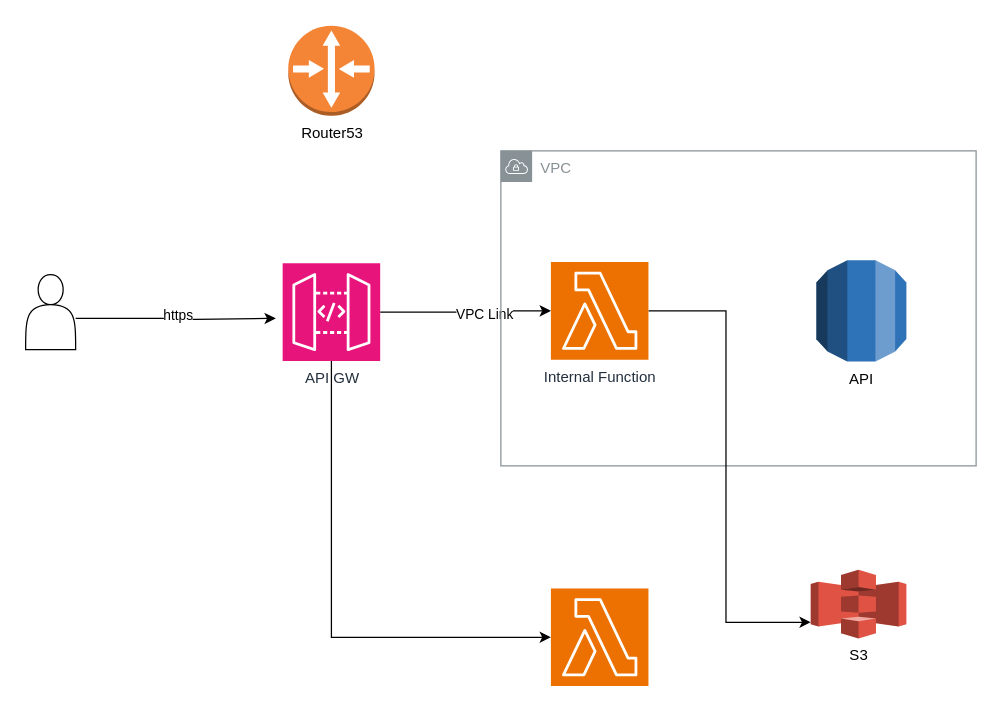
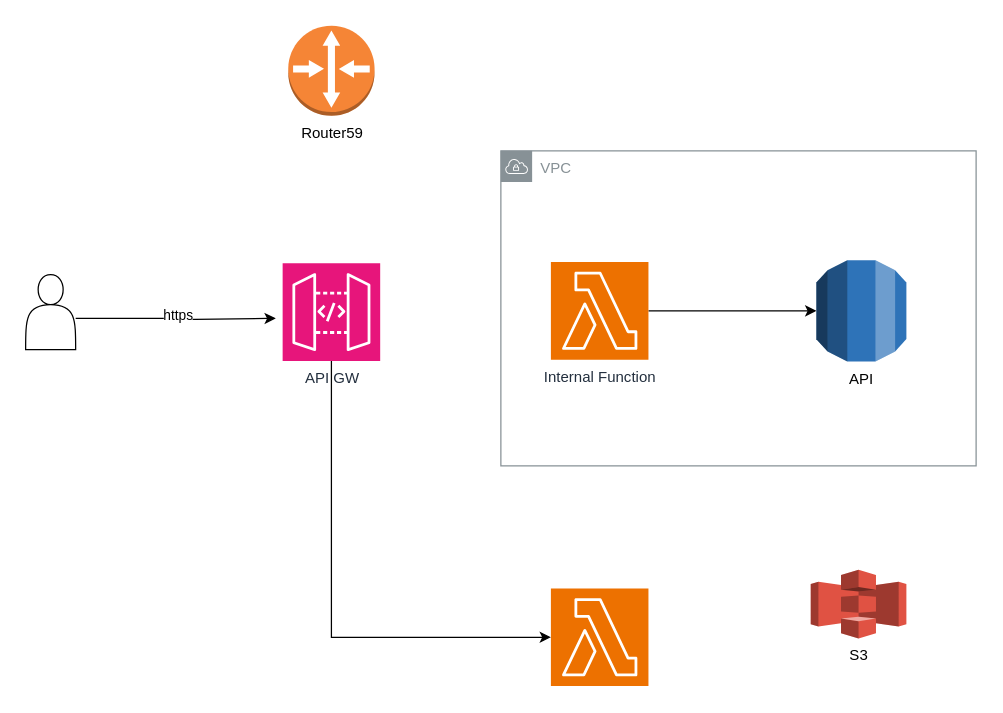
node "Router53": label "Router53" -> "Router59"
edge "Internal Function" -> "API": added
edge "API GW" -> "Internal Function": removed, label "VPC Link"
edge "Internal Function" -> "S3": removed
